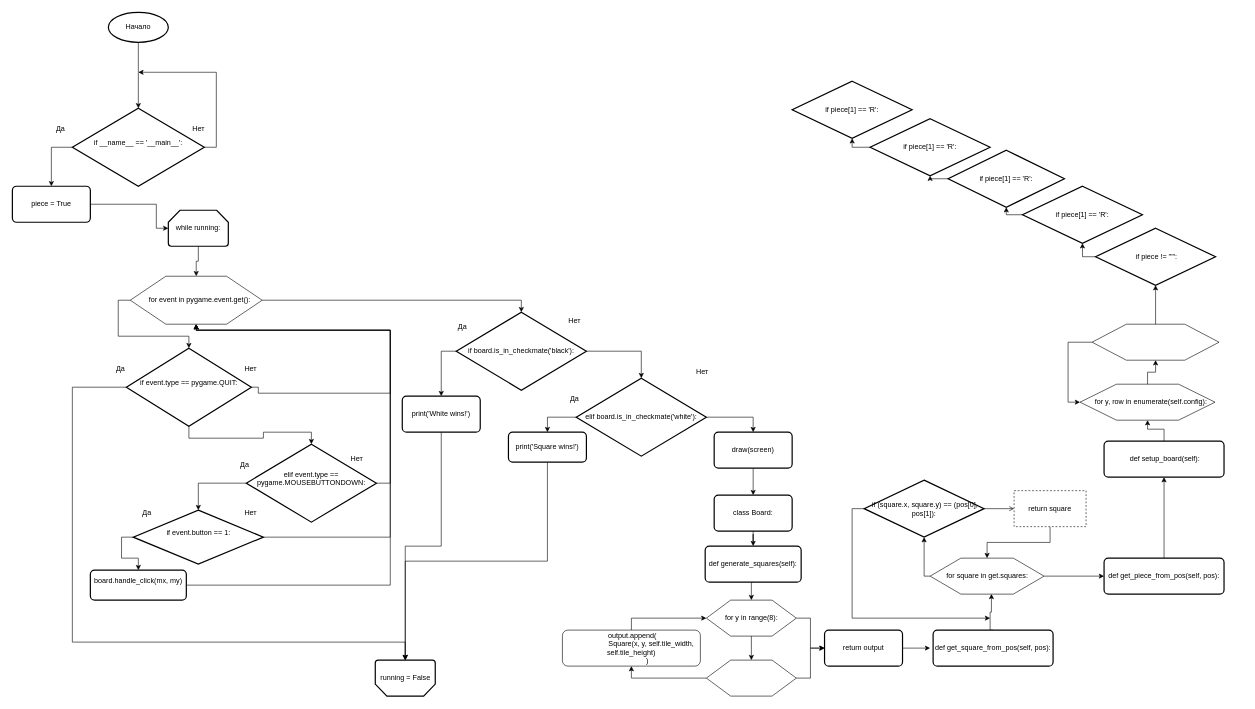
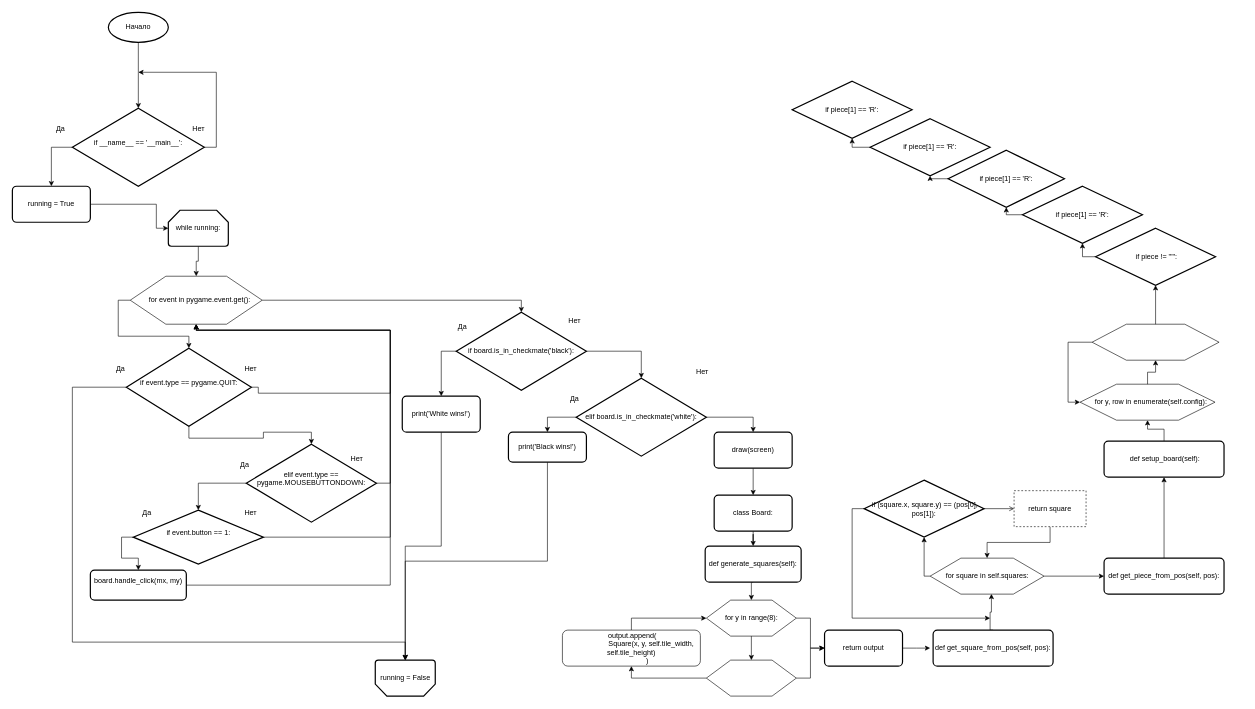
node "piece = True": label "piece = True" -> "running = True"
node "print('Square wins!')": label "print('Square wins!')" -> "print('Black wins!')"
node "for square in get.squares:": label "for square in get.squares:" -> "for square in self.squares:"
